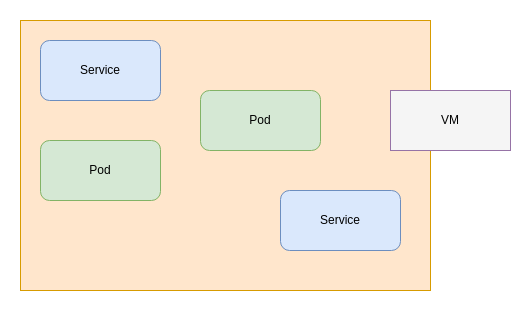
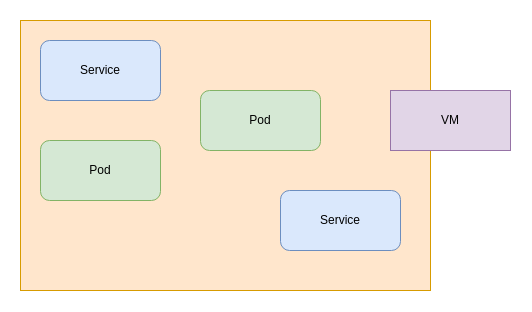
node "VM": fillcolor #f5f5f5 -> #e1d5e7
